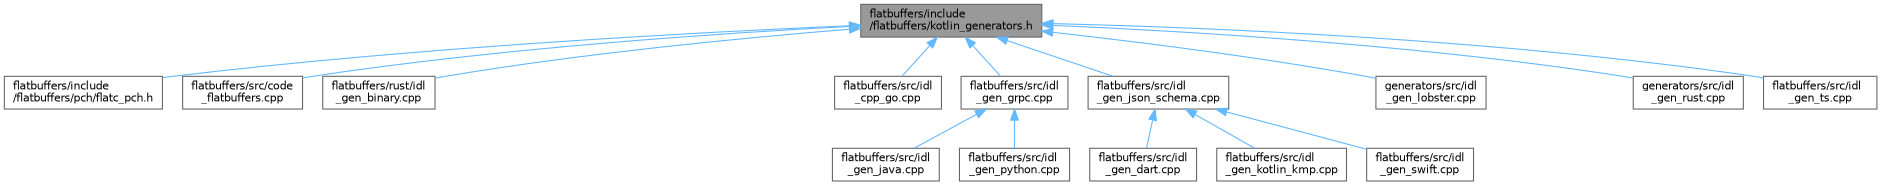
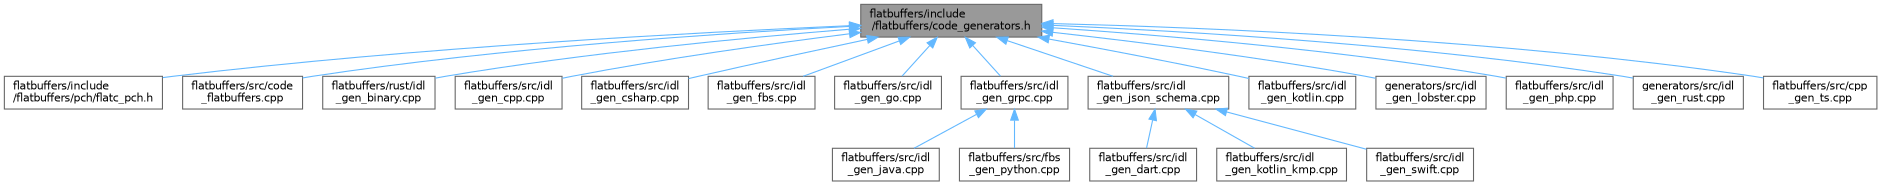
node "flatbuffers/include /flatbuffers/kotlin_generators.h": label "flatbuffers/include /flatbuffers/kotlin_generators.h" -> "flatbuffers/include /flatbuffers/code_generators.h"
node "flatbuffers/src/idl _gen_cpp.cpp": added
node "flatbuffers/src/idl _gen_csharp.cpp": added
node "flatbuffers/src/idl _gen_fbs.cpp": added
node "flatbuffers/src/idl _cpp_go.cpp": label "flatbuffers/src/idl _cpp_go.cpp" -> "flatbuffers/src/idl _gen_go.cpp"
node "flatbuffers/src/idl _gen_kotlin.cpp": added
node "flatbuffers/src/idl _gen_php.cpp": added
node "flatbuffers/src/idl _gen_ts.cpp": label "flatbuffers/src/idl _gen_ts.cpp" -> "flatbuffers/src/cpp _gen_ts.cpp"
node "flatbuffers/src/idl _gen_python.cpp": label "flatbuffers/src/idl _gen_python.cpp" -> "flatbuffers/src/fbs _gen_python.cpp"
